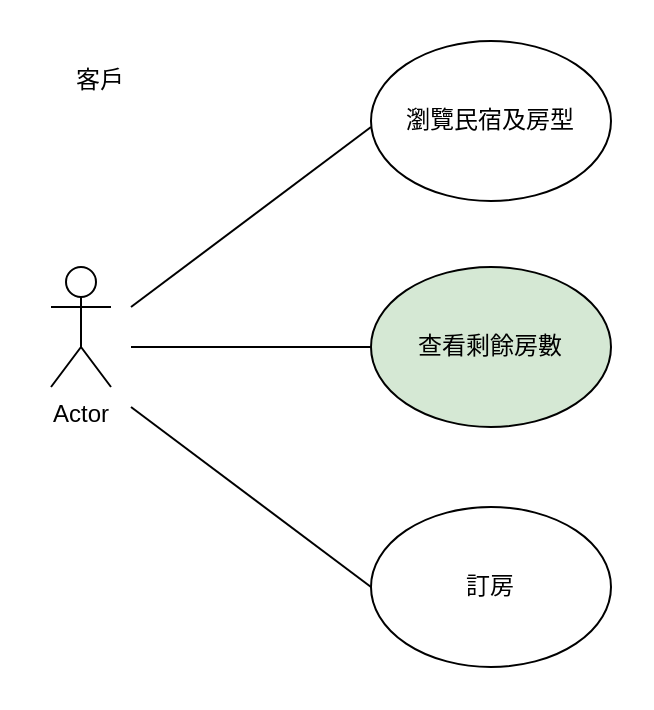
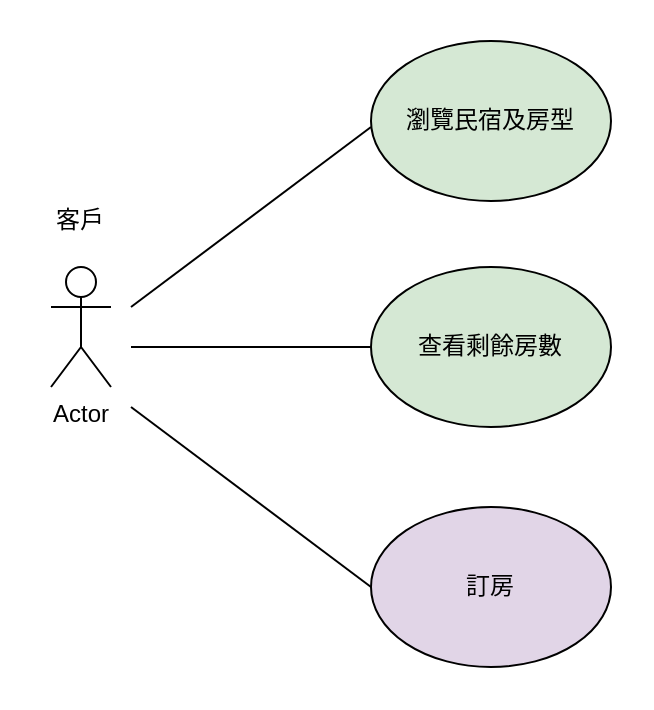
node "客戶": moved (101, 81) -> (81, 221)
node "瀏覽民宿及房型": fillcolor #ffffff -> #d5e8d4
node "訂房": fillcolor #ffffff -> #e1d5e7
